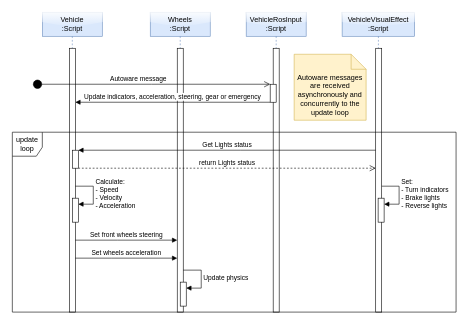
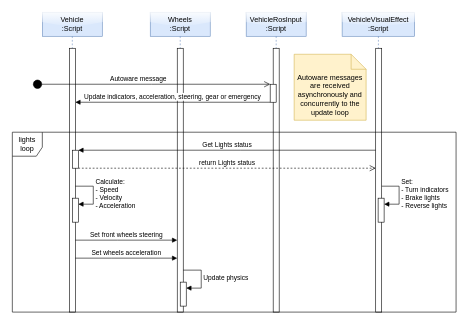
node "update loop": label "update loop" -> "lights loop"
